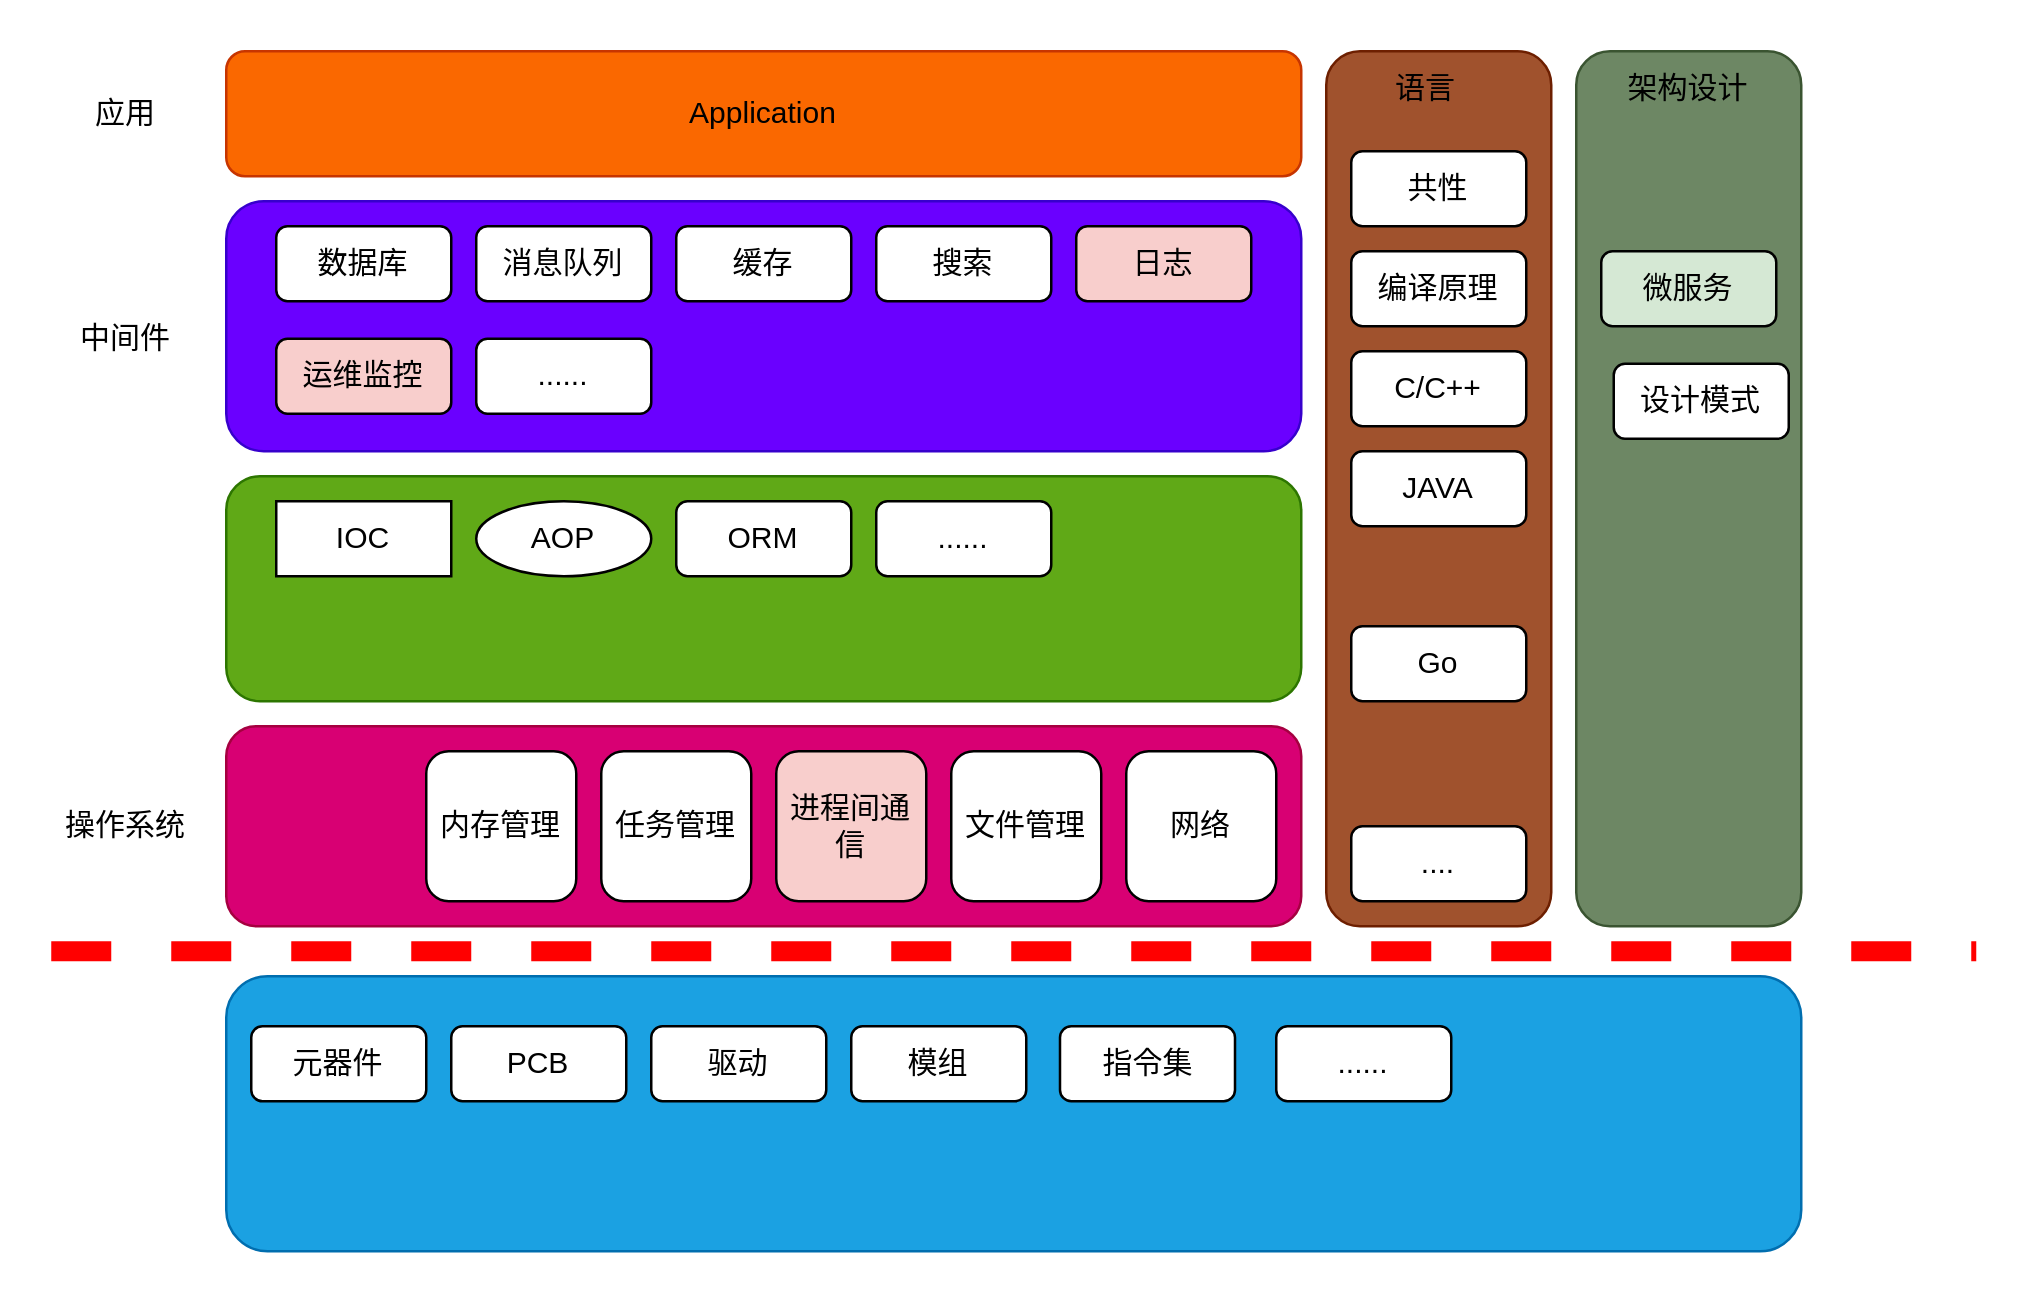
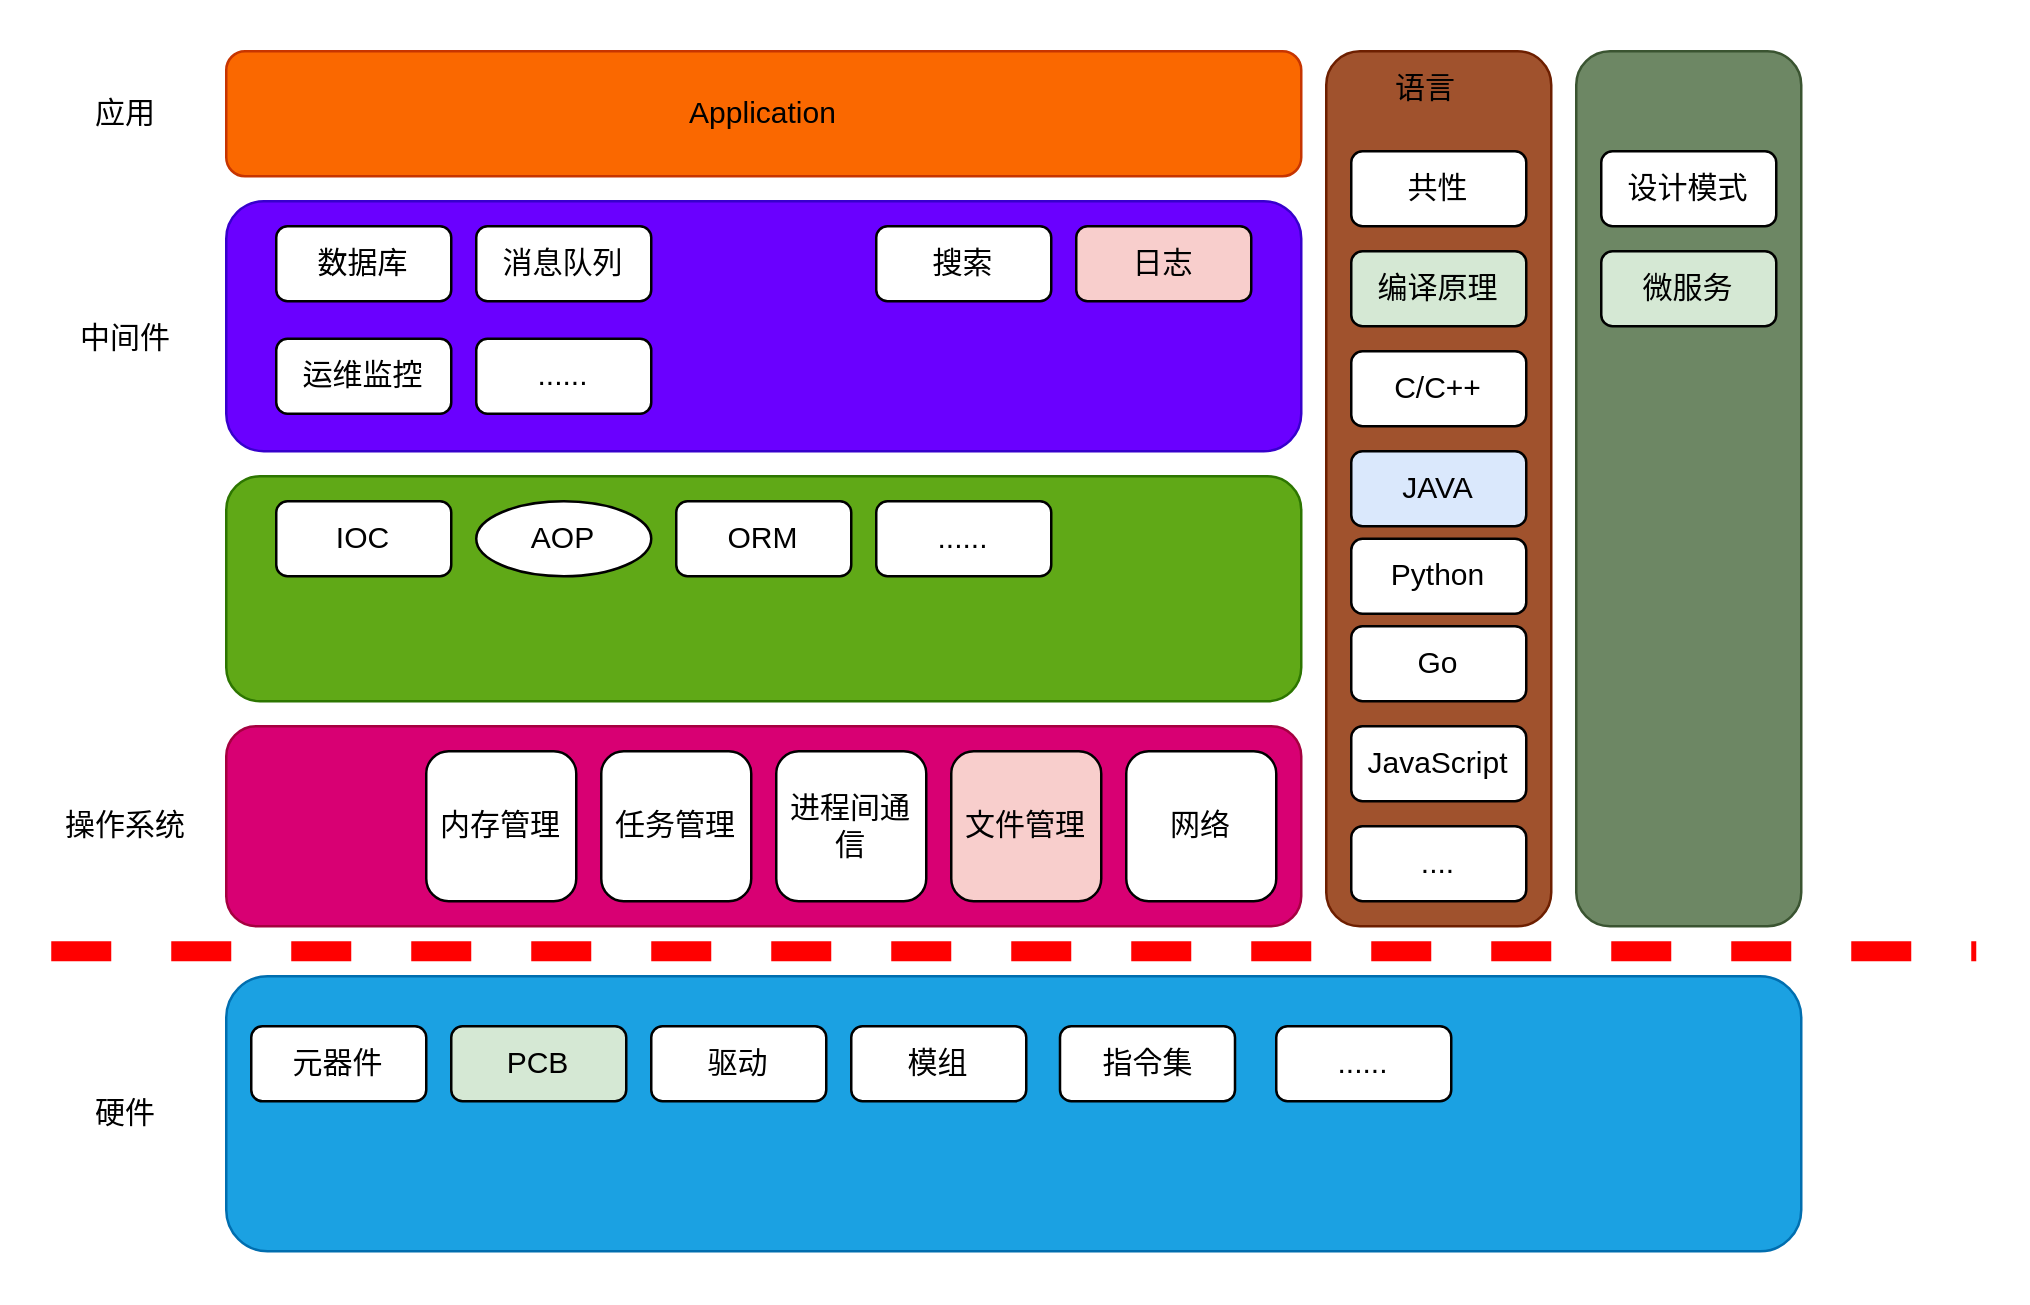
node "架构设计": removed
node "缓存": removed
node "编译原理": fillcolor #ffffff -> #d5e8d4
node "运维监控": fillcolor #f8cecc -> #ffffff
node "设计模式": moved (1701, 401) -> (1689, 189)
node "JAVA": fillcolor #ffffff -> #dae8fc
node "IOC": shape rectangle -> rounded rectangle
node "Python": added
node "JavaScript": added
node "进程间通信": fillcolor #f8cecc -> #ffffff
node "文件管理": fillcolor #ffffff -> #f8cecc
node "PCB": fillcolor #ffffff -> #d5e8d4
node "硬件": added
